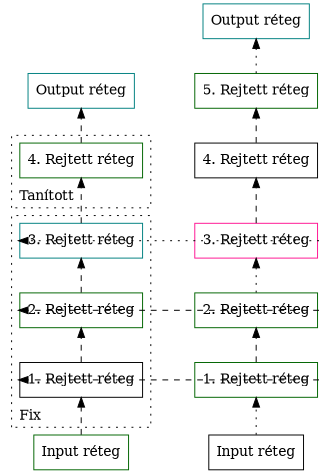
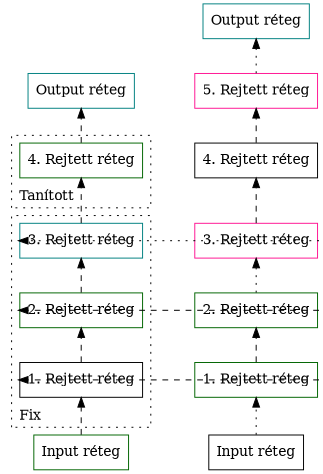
node "5. Rejtett réteg": color darkgreen -> deeppink
